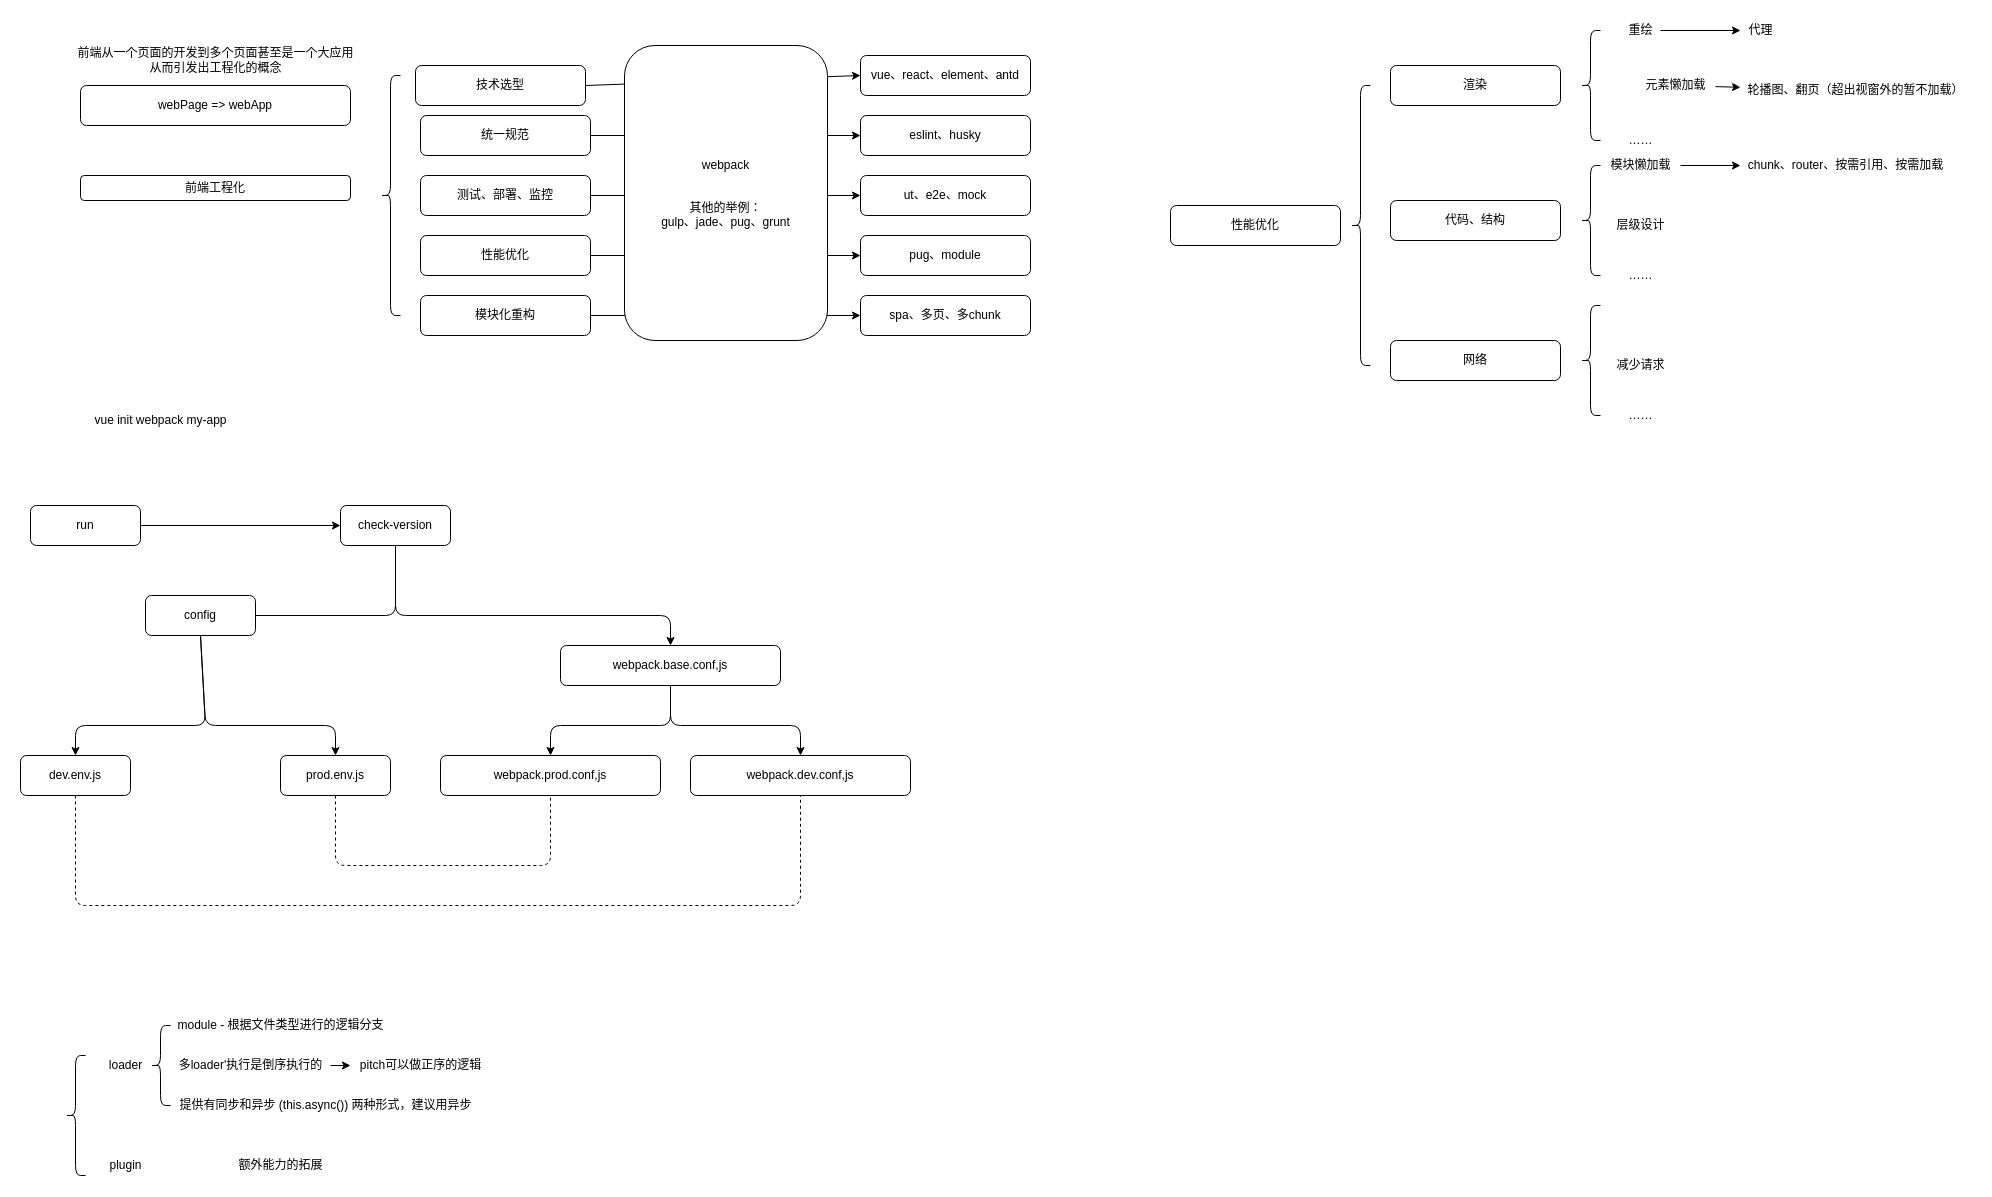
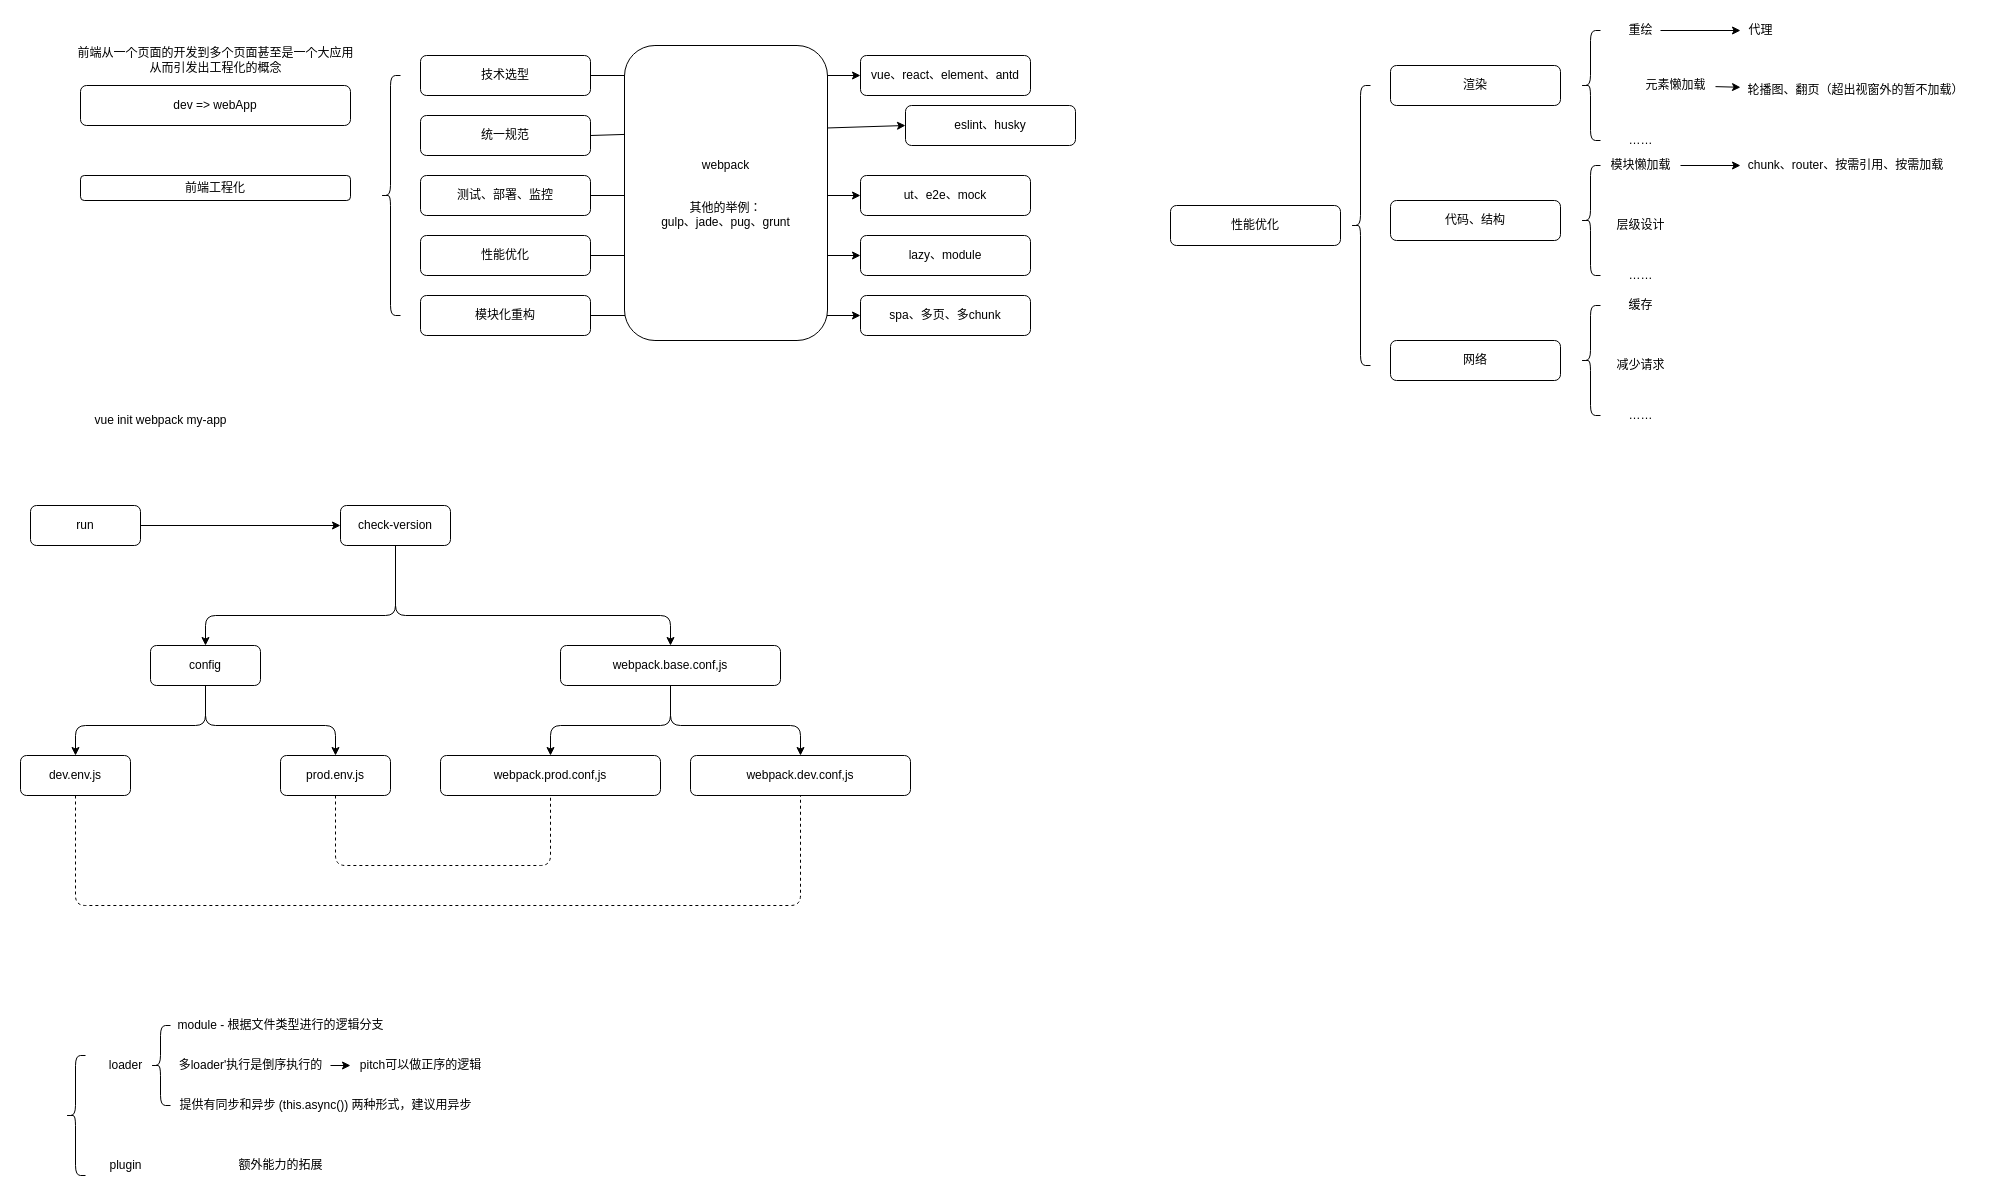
node "技术选型": moved (501, 86) -> (506, 76)
node "webPage => webApp": label "webPage => webApp" -> "dev => webApp"
node "eslint、husky": moved (946, 136) -> (991, 126)
node "pug、module": label "pug、module" -> "lazy、module"
node "缓存": added
node "config": moved (201, 616) -> (206, 666)
